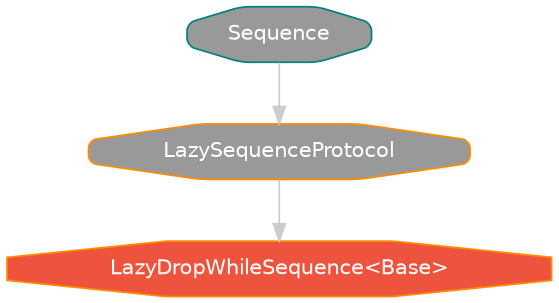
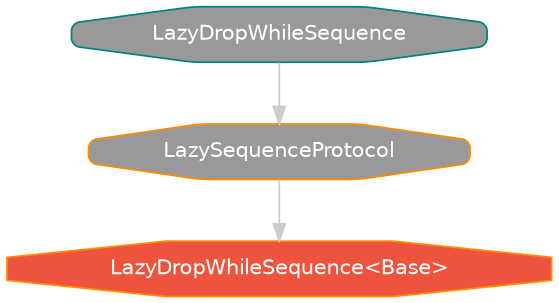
node "Sequence": label "Sequence" -> "LazyDropWhileSequence"
